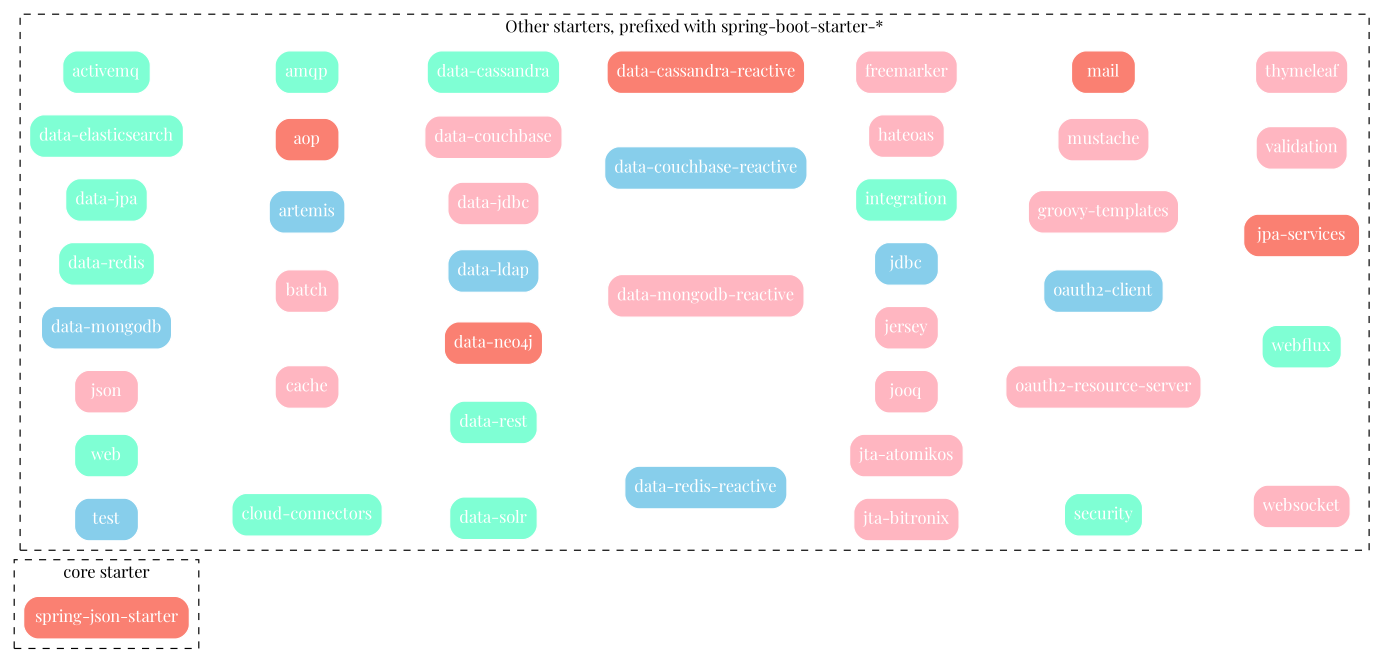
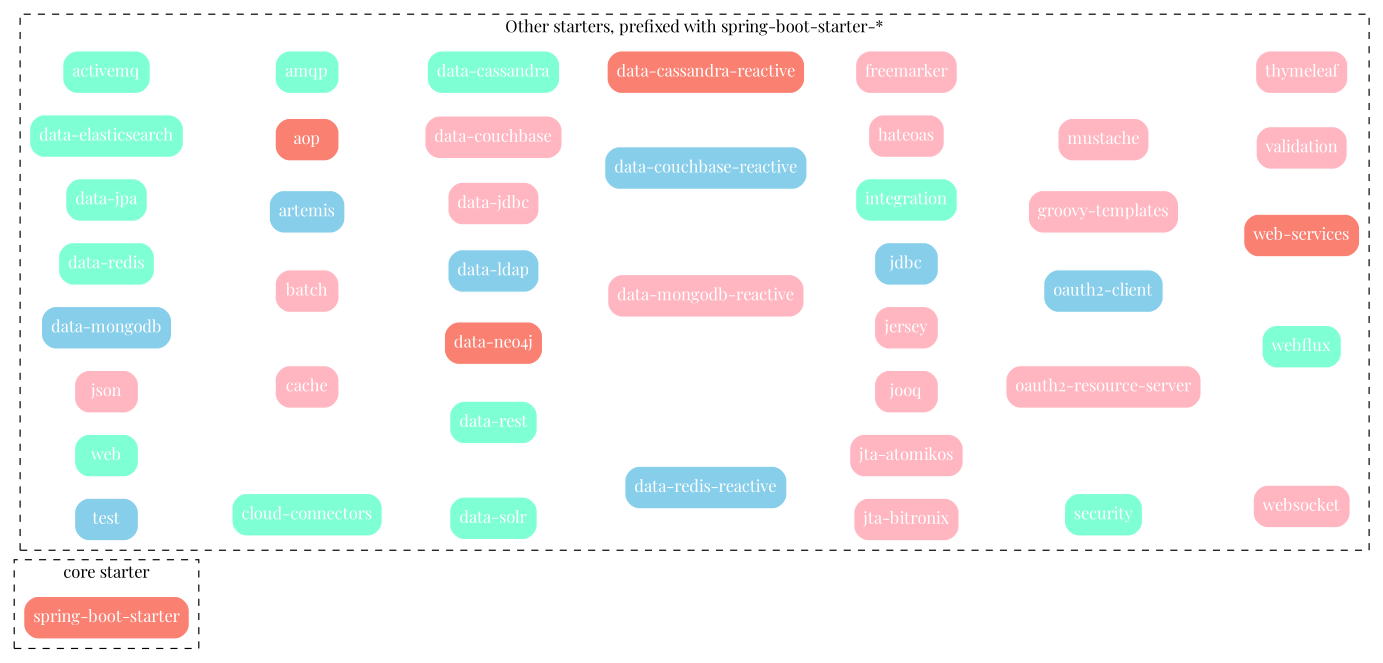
node "mail": removed
node "jpa-services": label "jpa-services" -> "web-services"
node "spring-json-starter": label "spring-json-starter" -> "spring-boot-starter"
